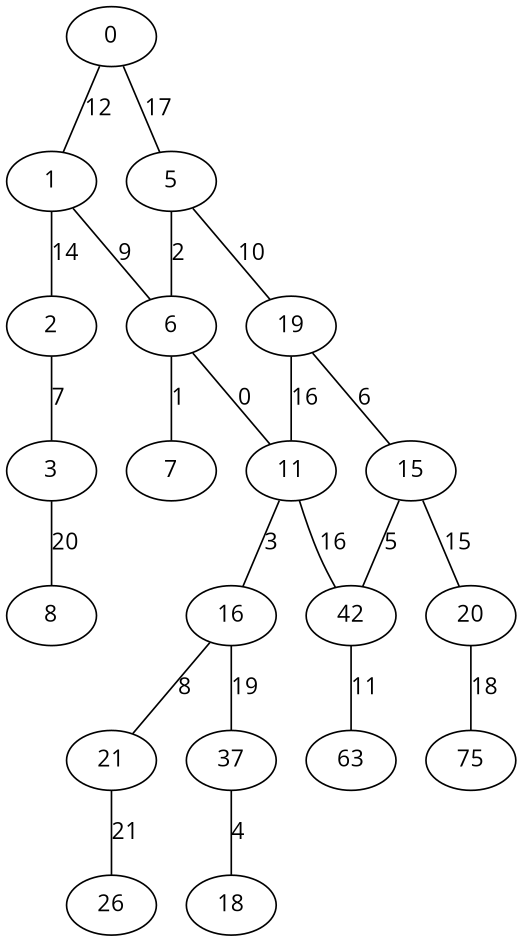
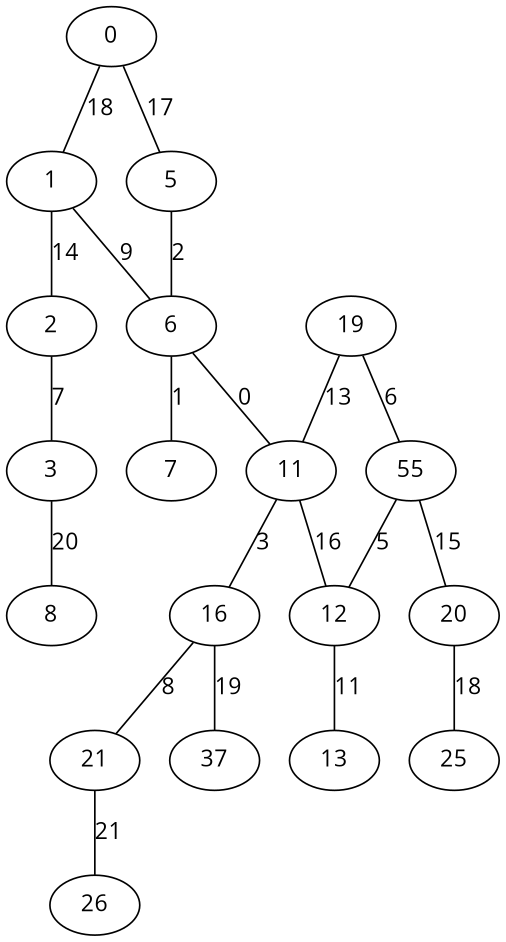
edge "0" -- "1": label "12" -> "18"
edge "5" -- "19": removed, label "10"
edge "19" -- "11": label "16" -> "13"
node "15": label "15" -> "55"
node "42": label "42" -> "12"
node "63": label "63" -> "13"
node "75": label "75" -> "25"
node "18": removed
